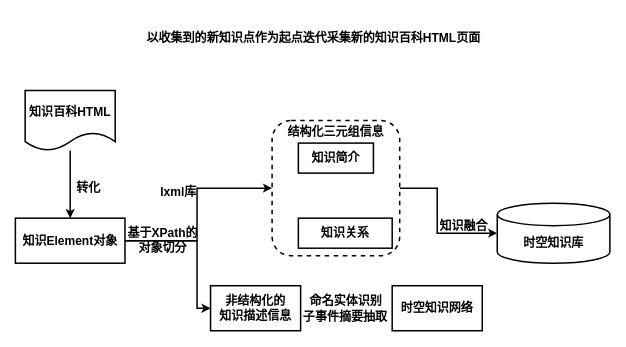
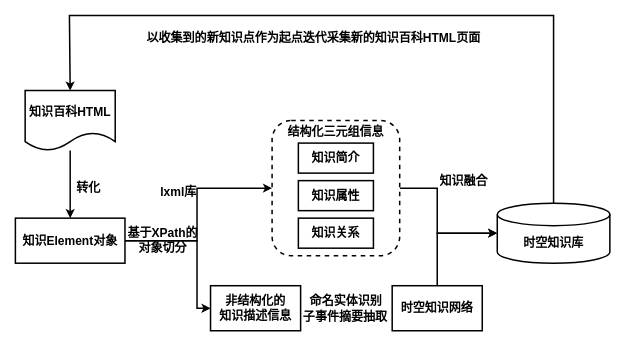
edge "时空知识库" -> "知识百科HTML": added
node "知识属性": added
node "知识融合": moved (463, 225) -> (463, 180)
node "知识关系": size 94x30 -> 75x30
edge "时空知识网络" -> "时空知识库": added
